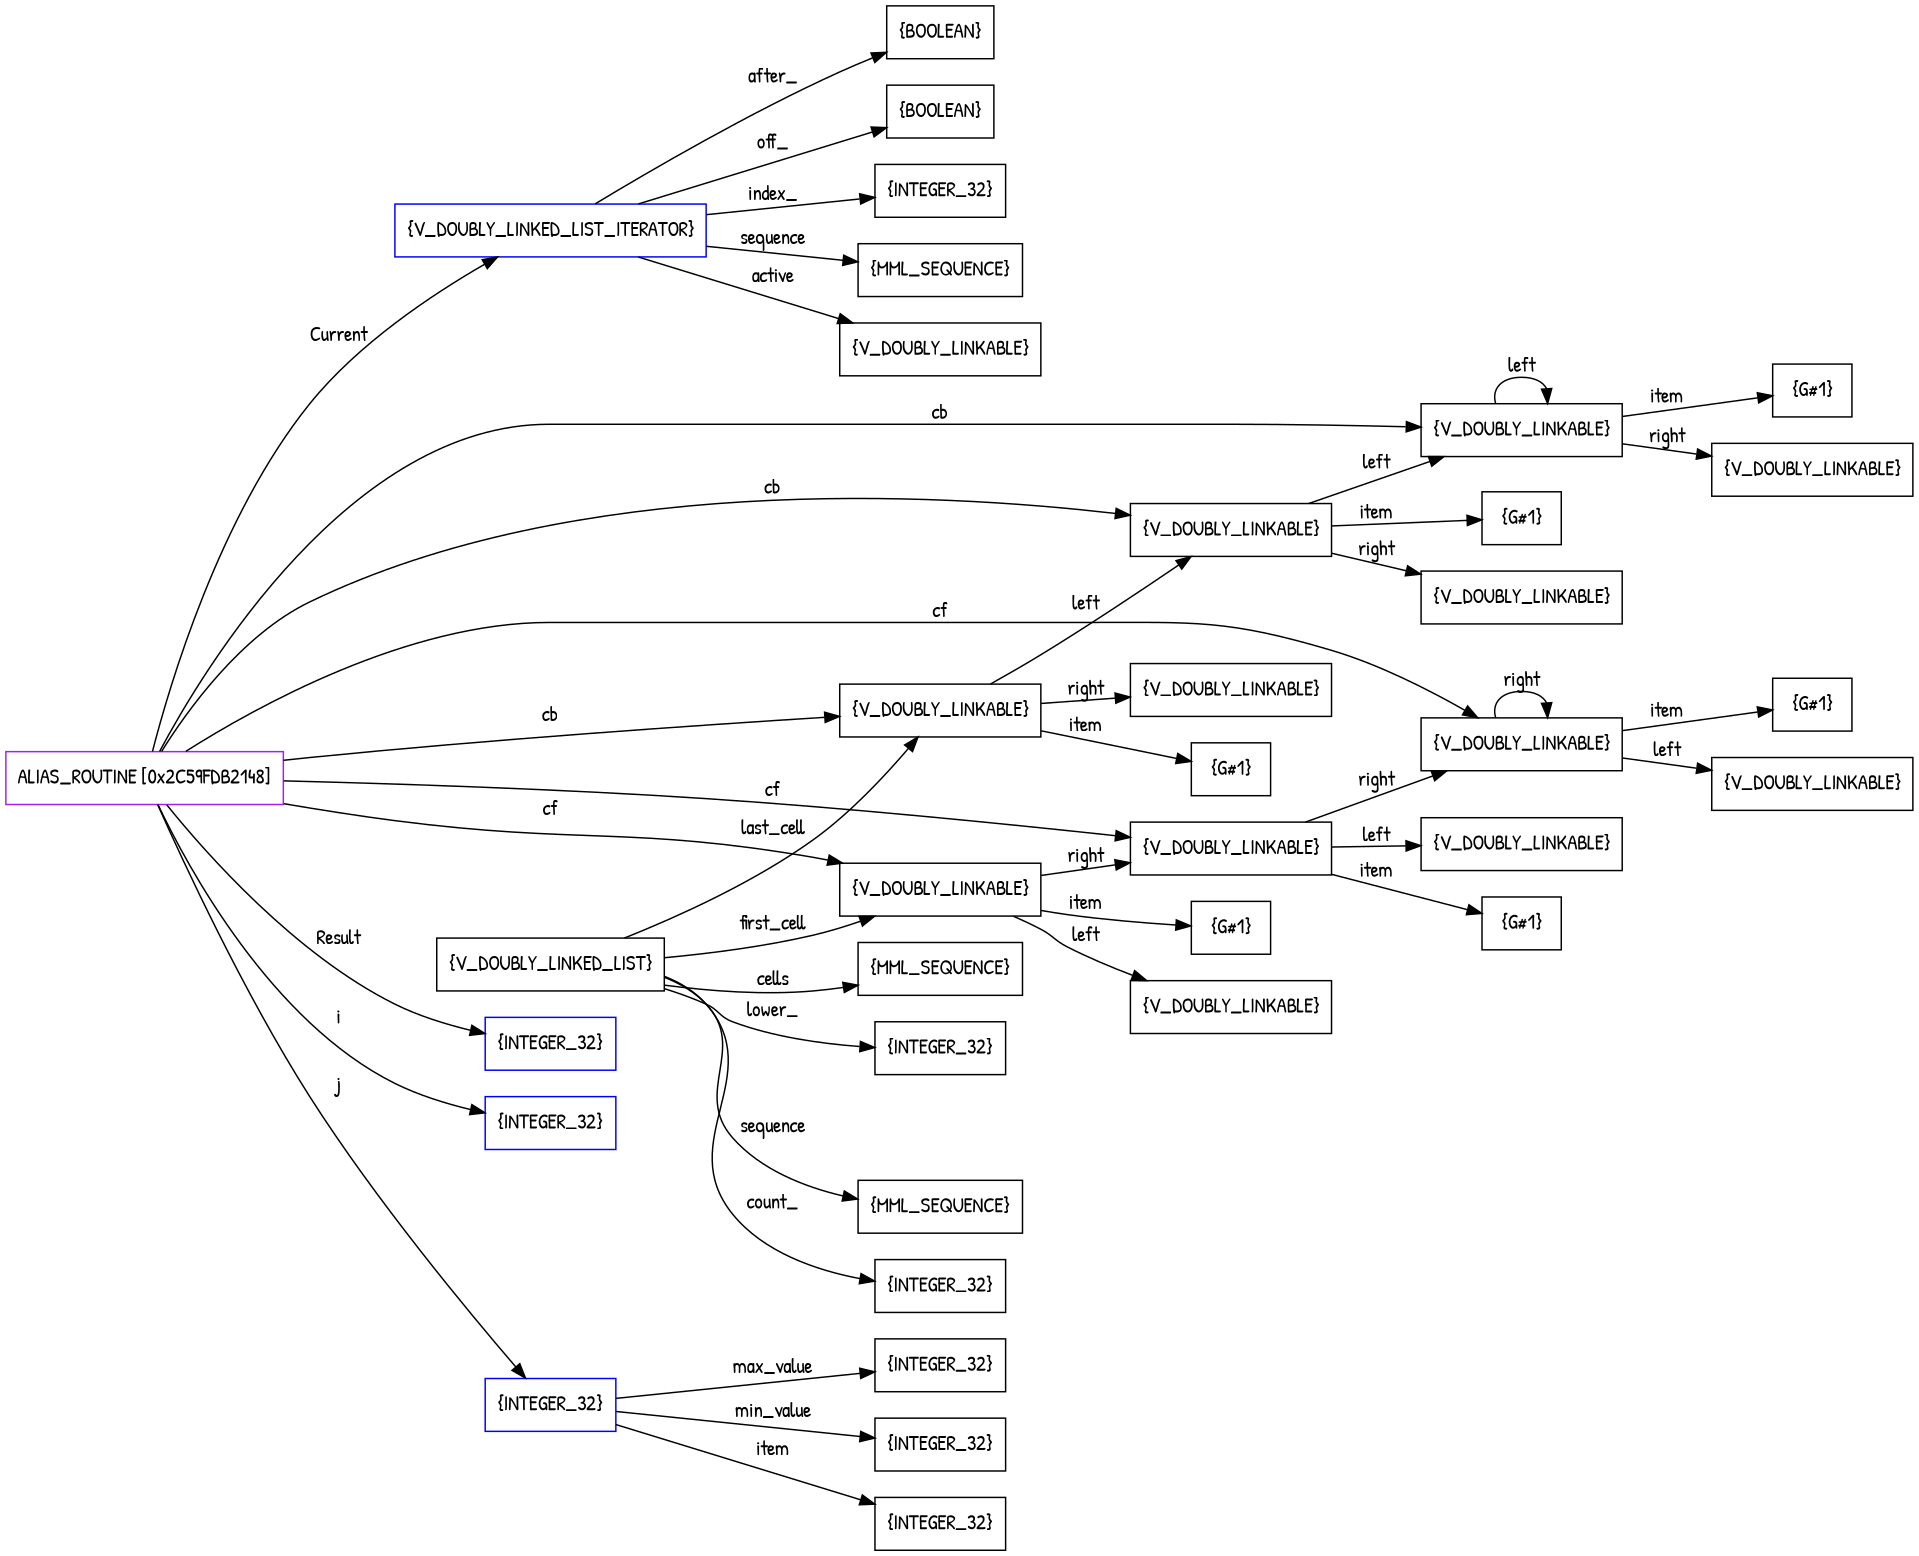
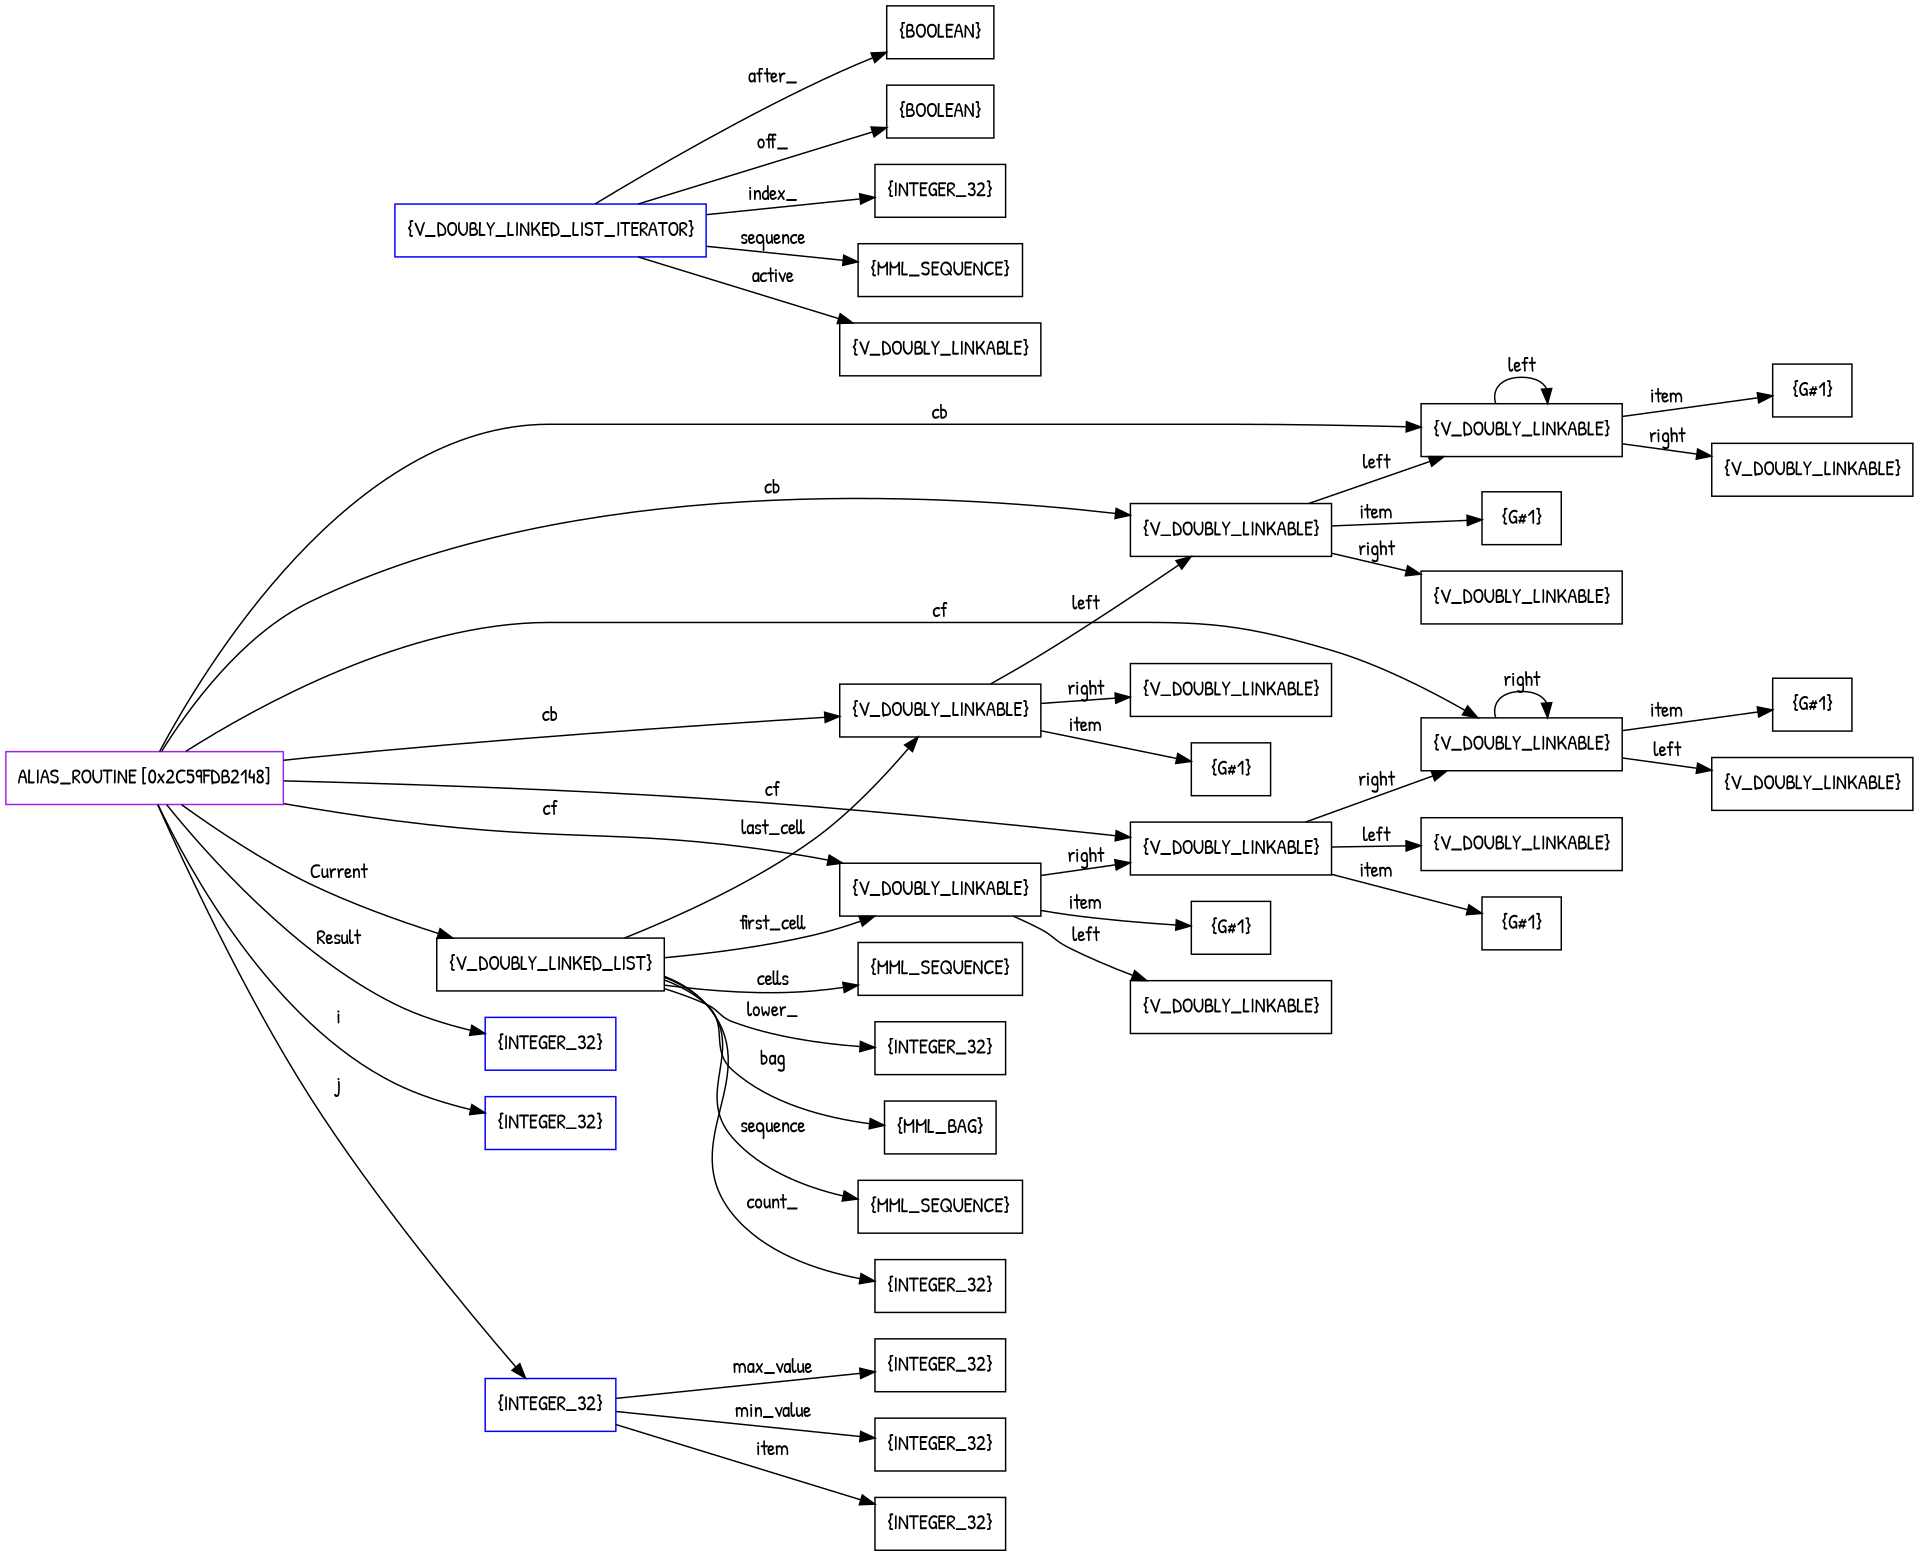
edge "ALIAS_ROUTINE [0x2C59FDB2148]" -> "{V_DOUBLY_LINKED_LIST_ITERATOR}": now "ALIAS_ROUTINE [0x2C59FDB2148]" -> "{V_DOUBLY_LINKED_LIST}"
node "{MML_BAG}": added
